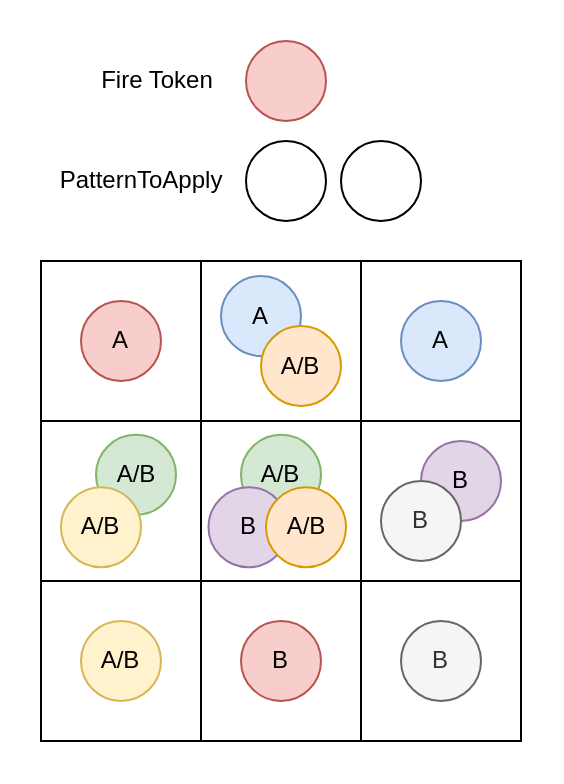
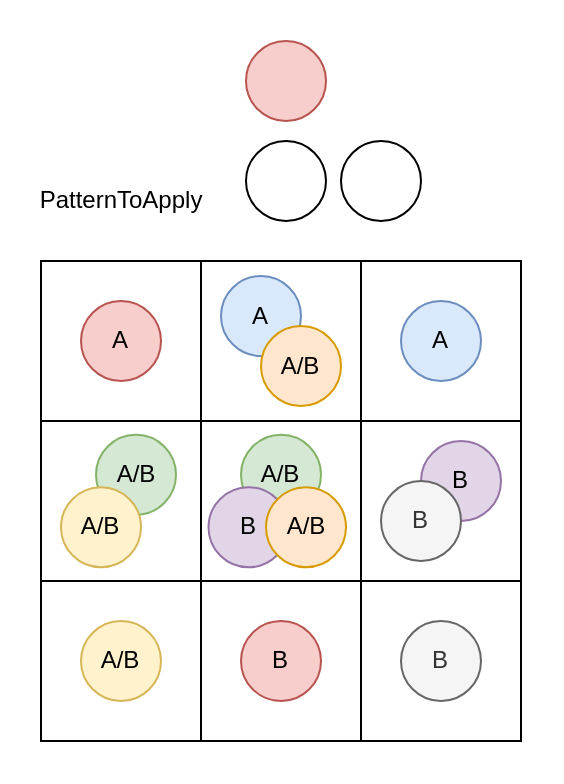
node "Fire Token": removed
node "PatternToApply": moved (141, 181) -> (121, 201)
